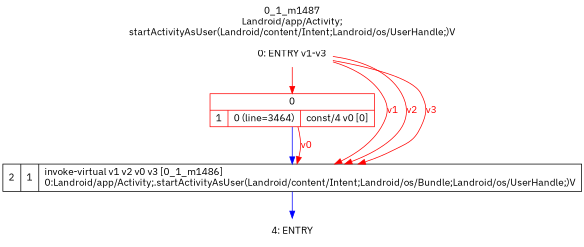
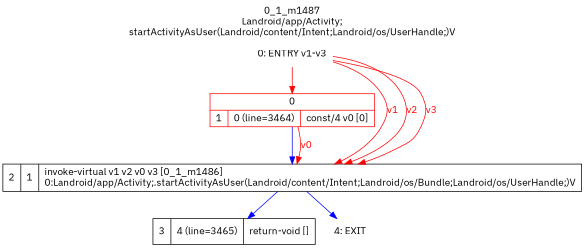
node "4: ENTRY": label "4: ENTRY" -> "4: EXIT"
node "3": added
